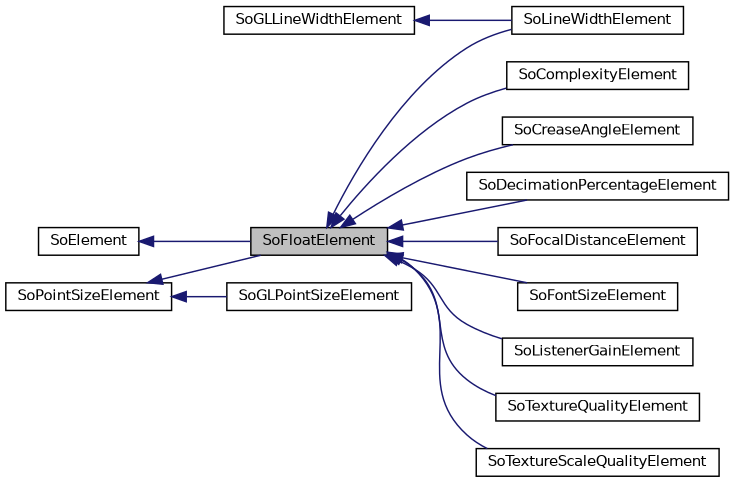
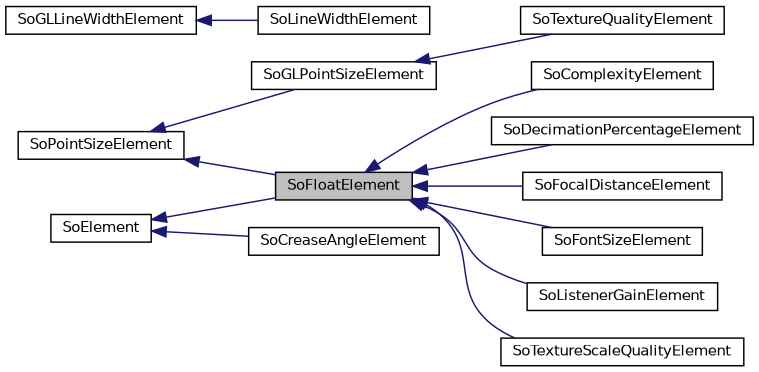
edge "SoLineWidthElement" -> "SoFloatElement": removed
edge "SoCreaseAngleElement" -> "SoFloatElement": now "SoCreaseAngleElement" -> "SoElement"
edge "SoTextureQualityElement" -> "SoFloatElement": now "SoTextureQualityElement" -> "SoGLPointSizeElement"
